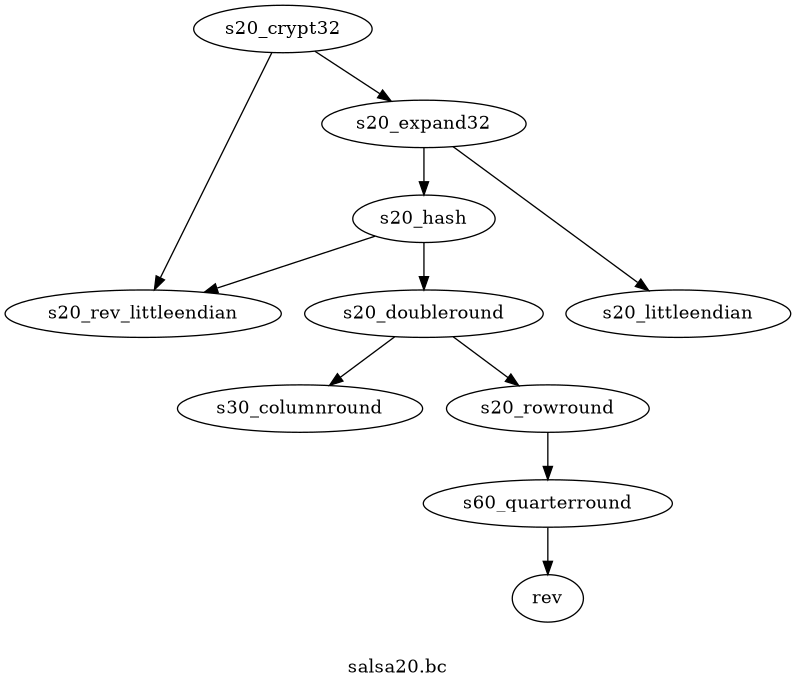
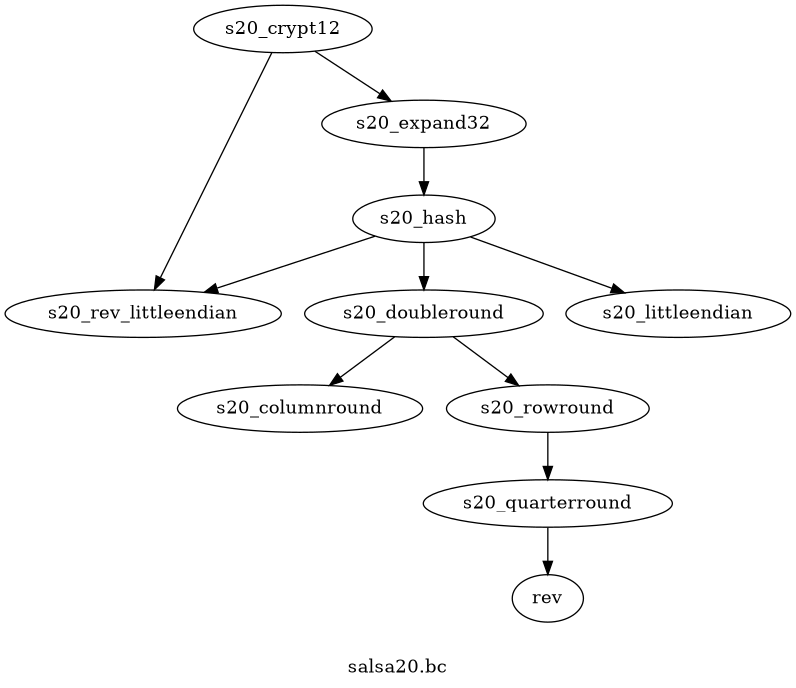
node "s20_crypt32": label "s20_crypt32" -> "s20_crypt12"
edge "s20_expand32" -> "s20_littleendian": now "s20_hash" -> "s20_littleendian"
node "s30_columnround": label "s30_columnround" -> "s20_columnround"
node "s60_quarterround": label "s60_quarterround" -> "s20_quarterround"
